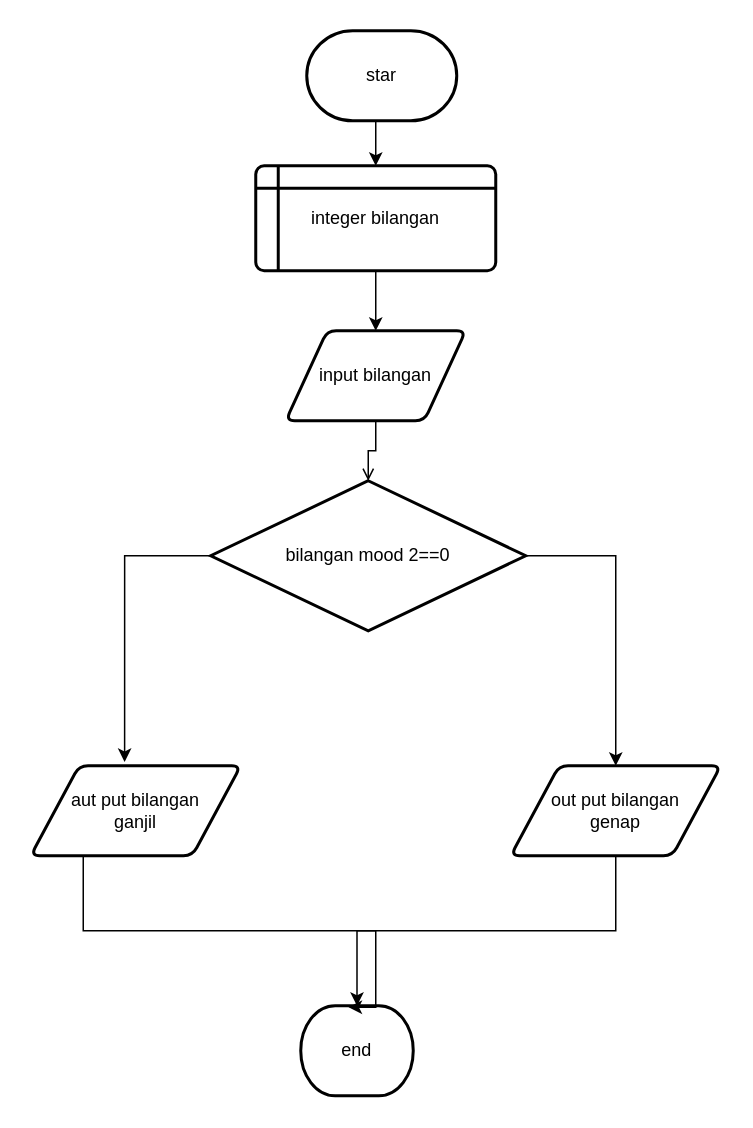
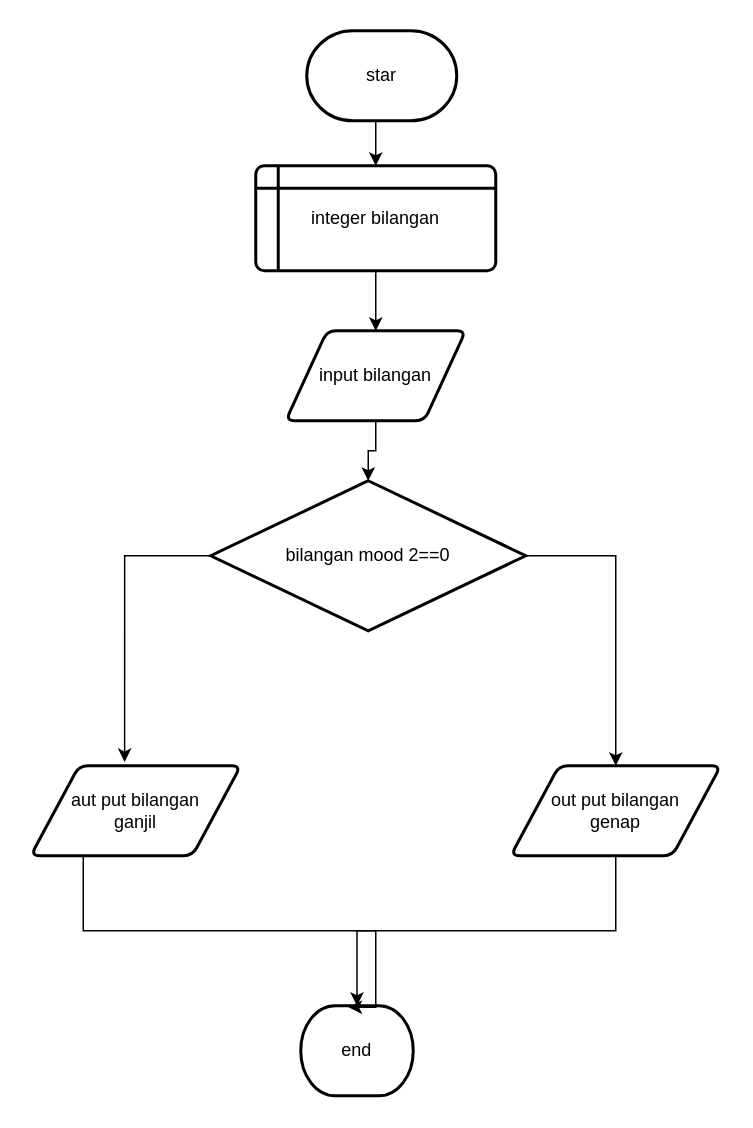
edge "input bilangan" -> "bilangan mood 2==0": arrowhead open -> classic
